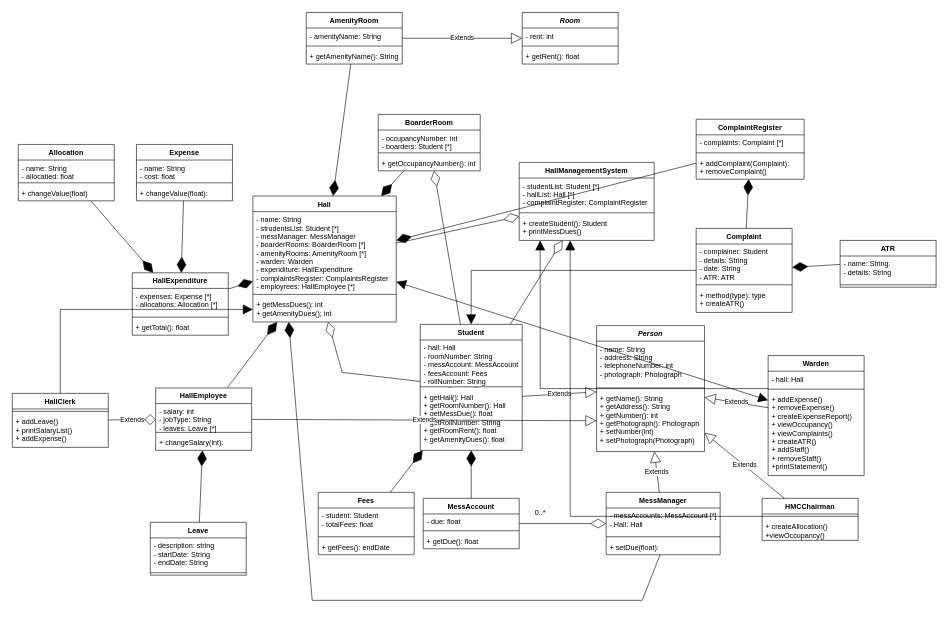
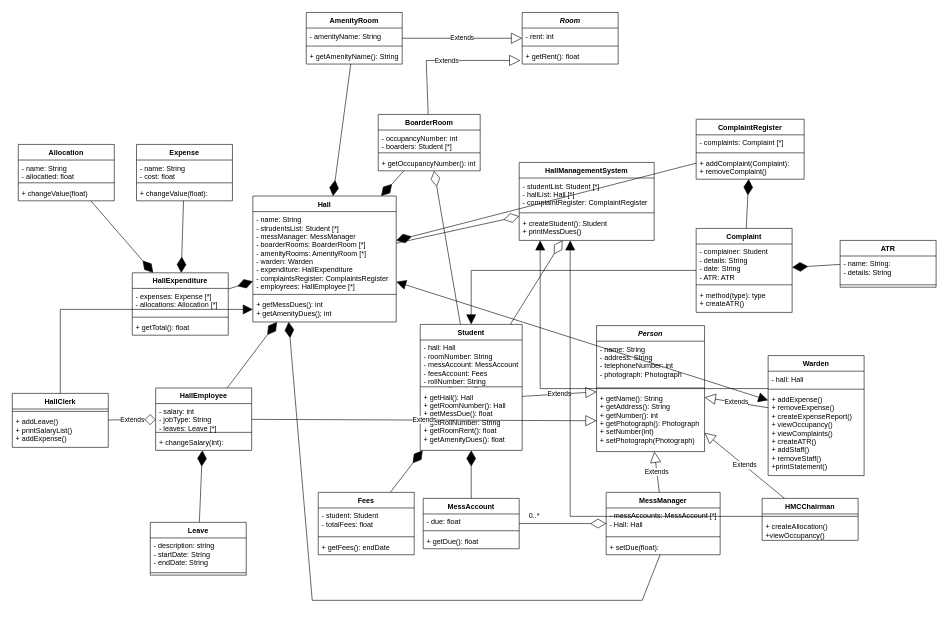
edge "BoarderRoom" -> "+ getRent(): float": added, label "Extends"
edge "Student" -> "+ getMessDues(): int + getAmenityDues(); int": removed
node "0..*": moved (540, 513) -> (534, 516)
